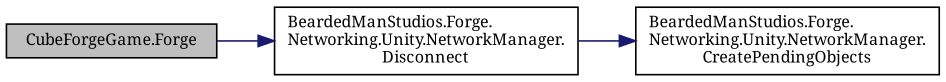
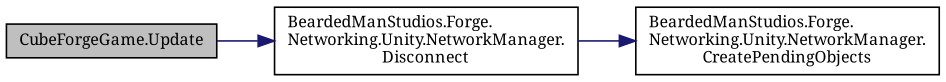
node "CubeForgeGame.Forge": label "CubeForgeGame.Forge" -> "CubeForgeGame.Update"
